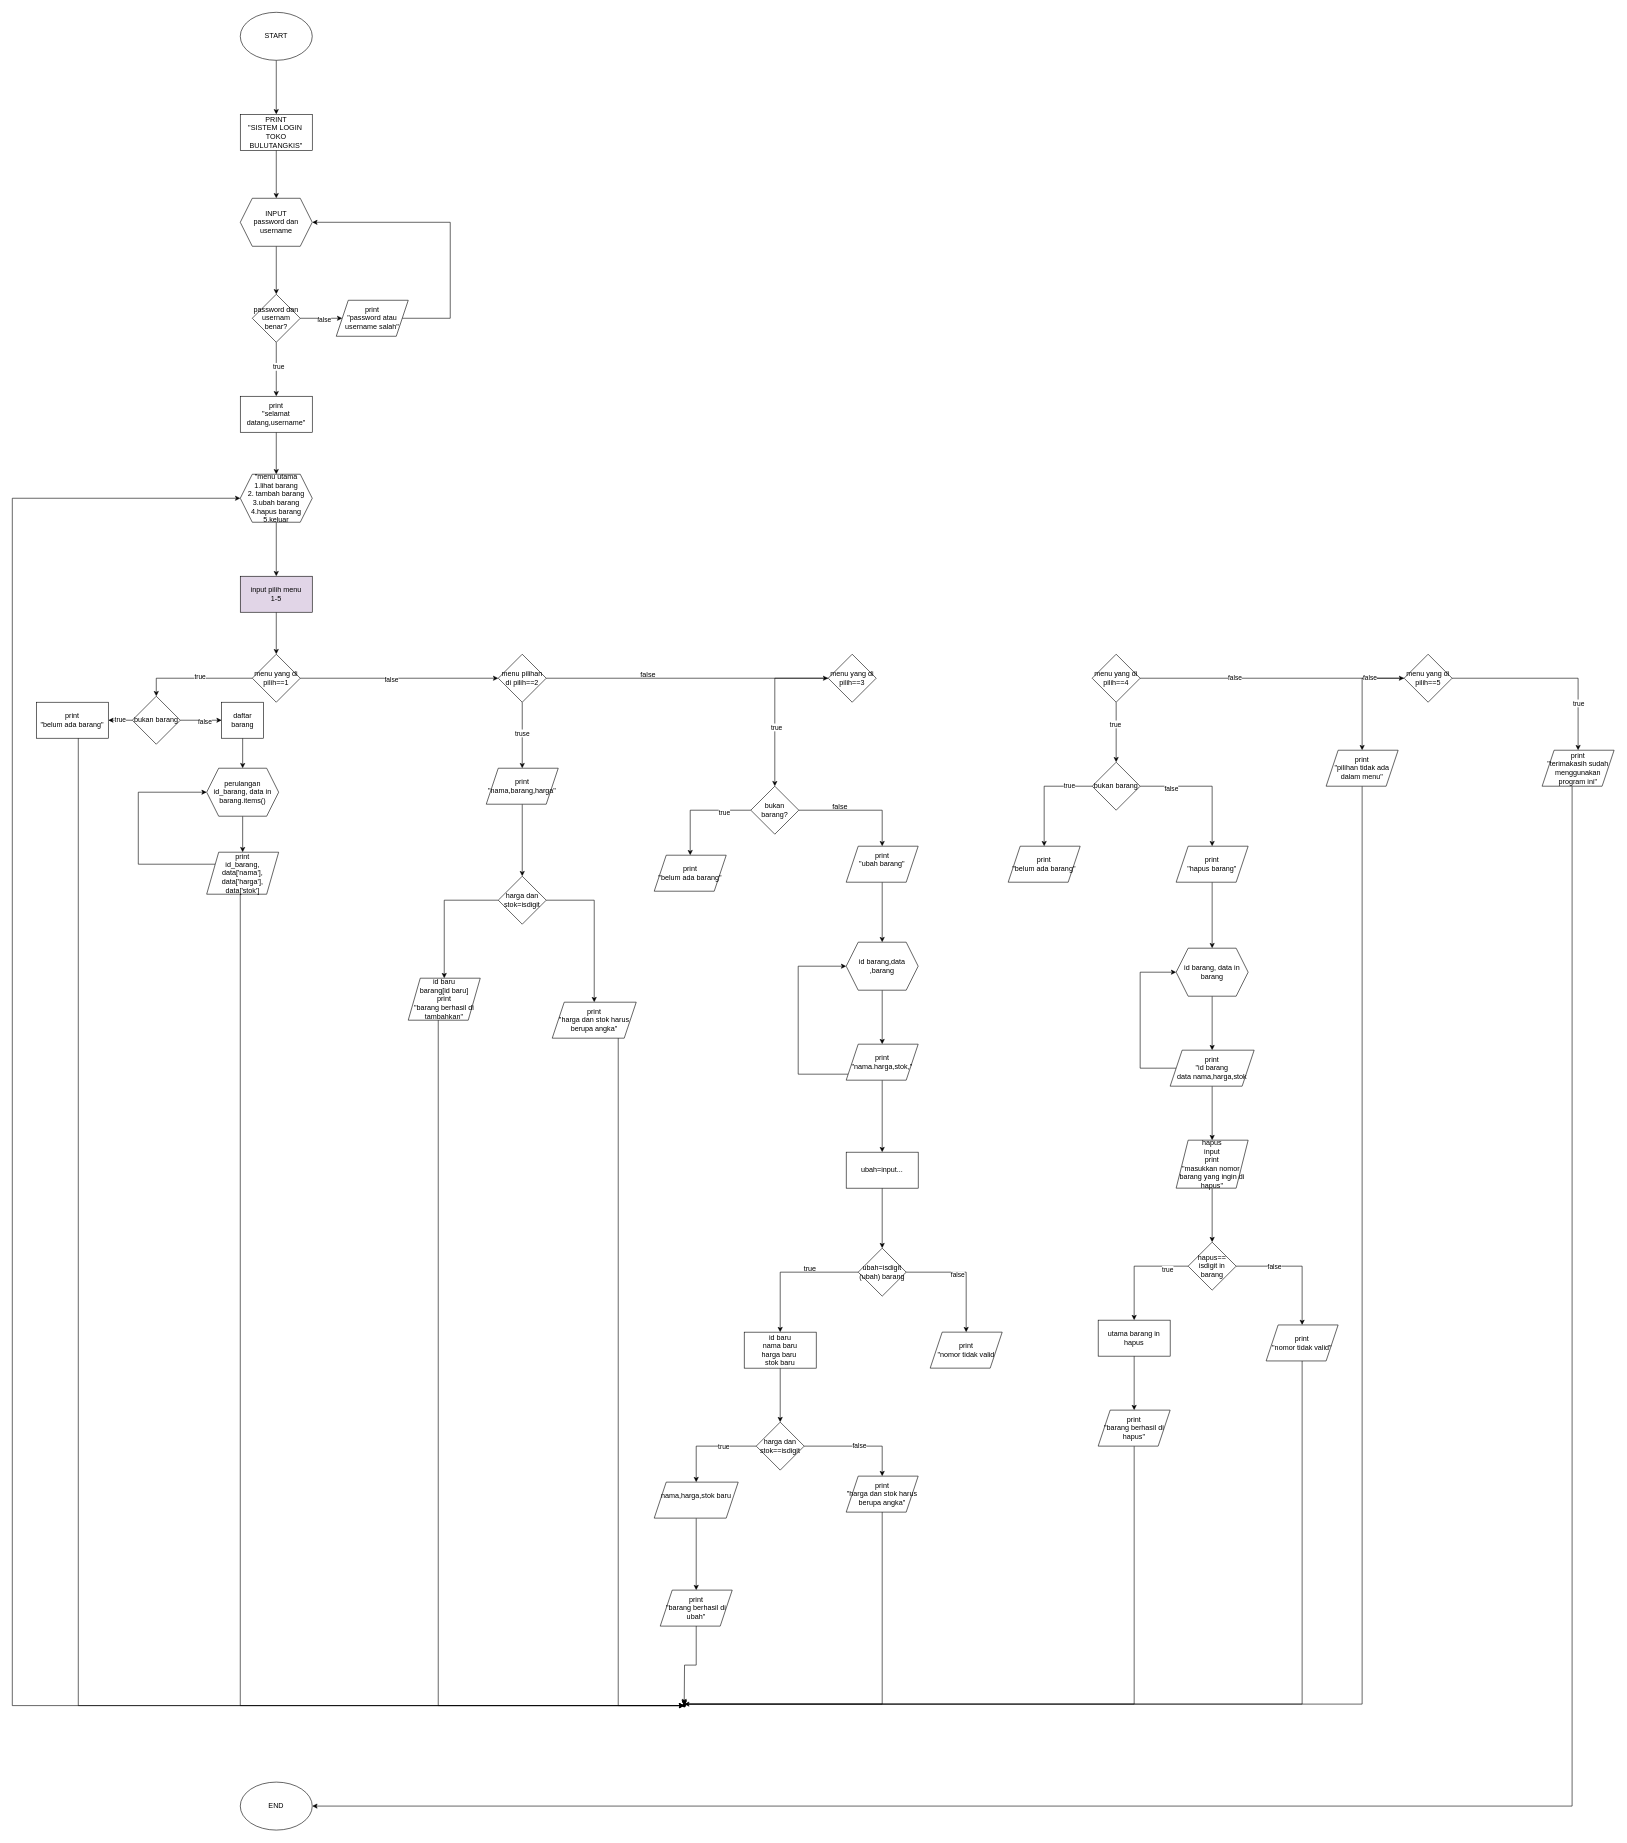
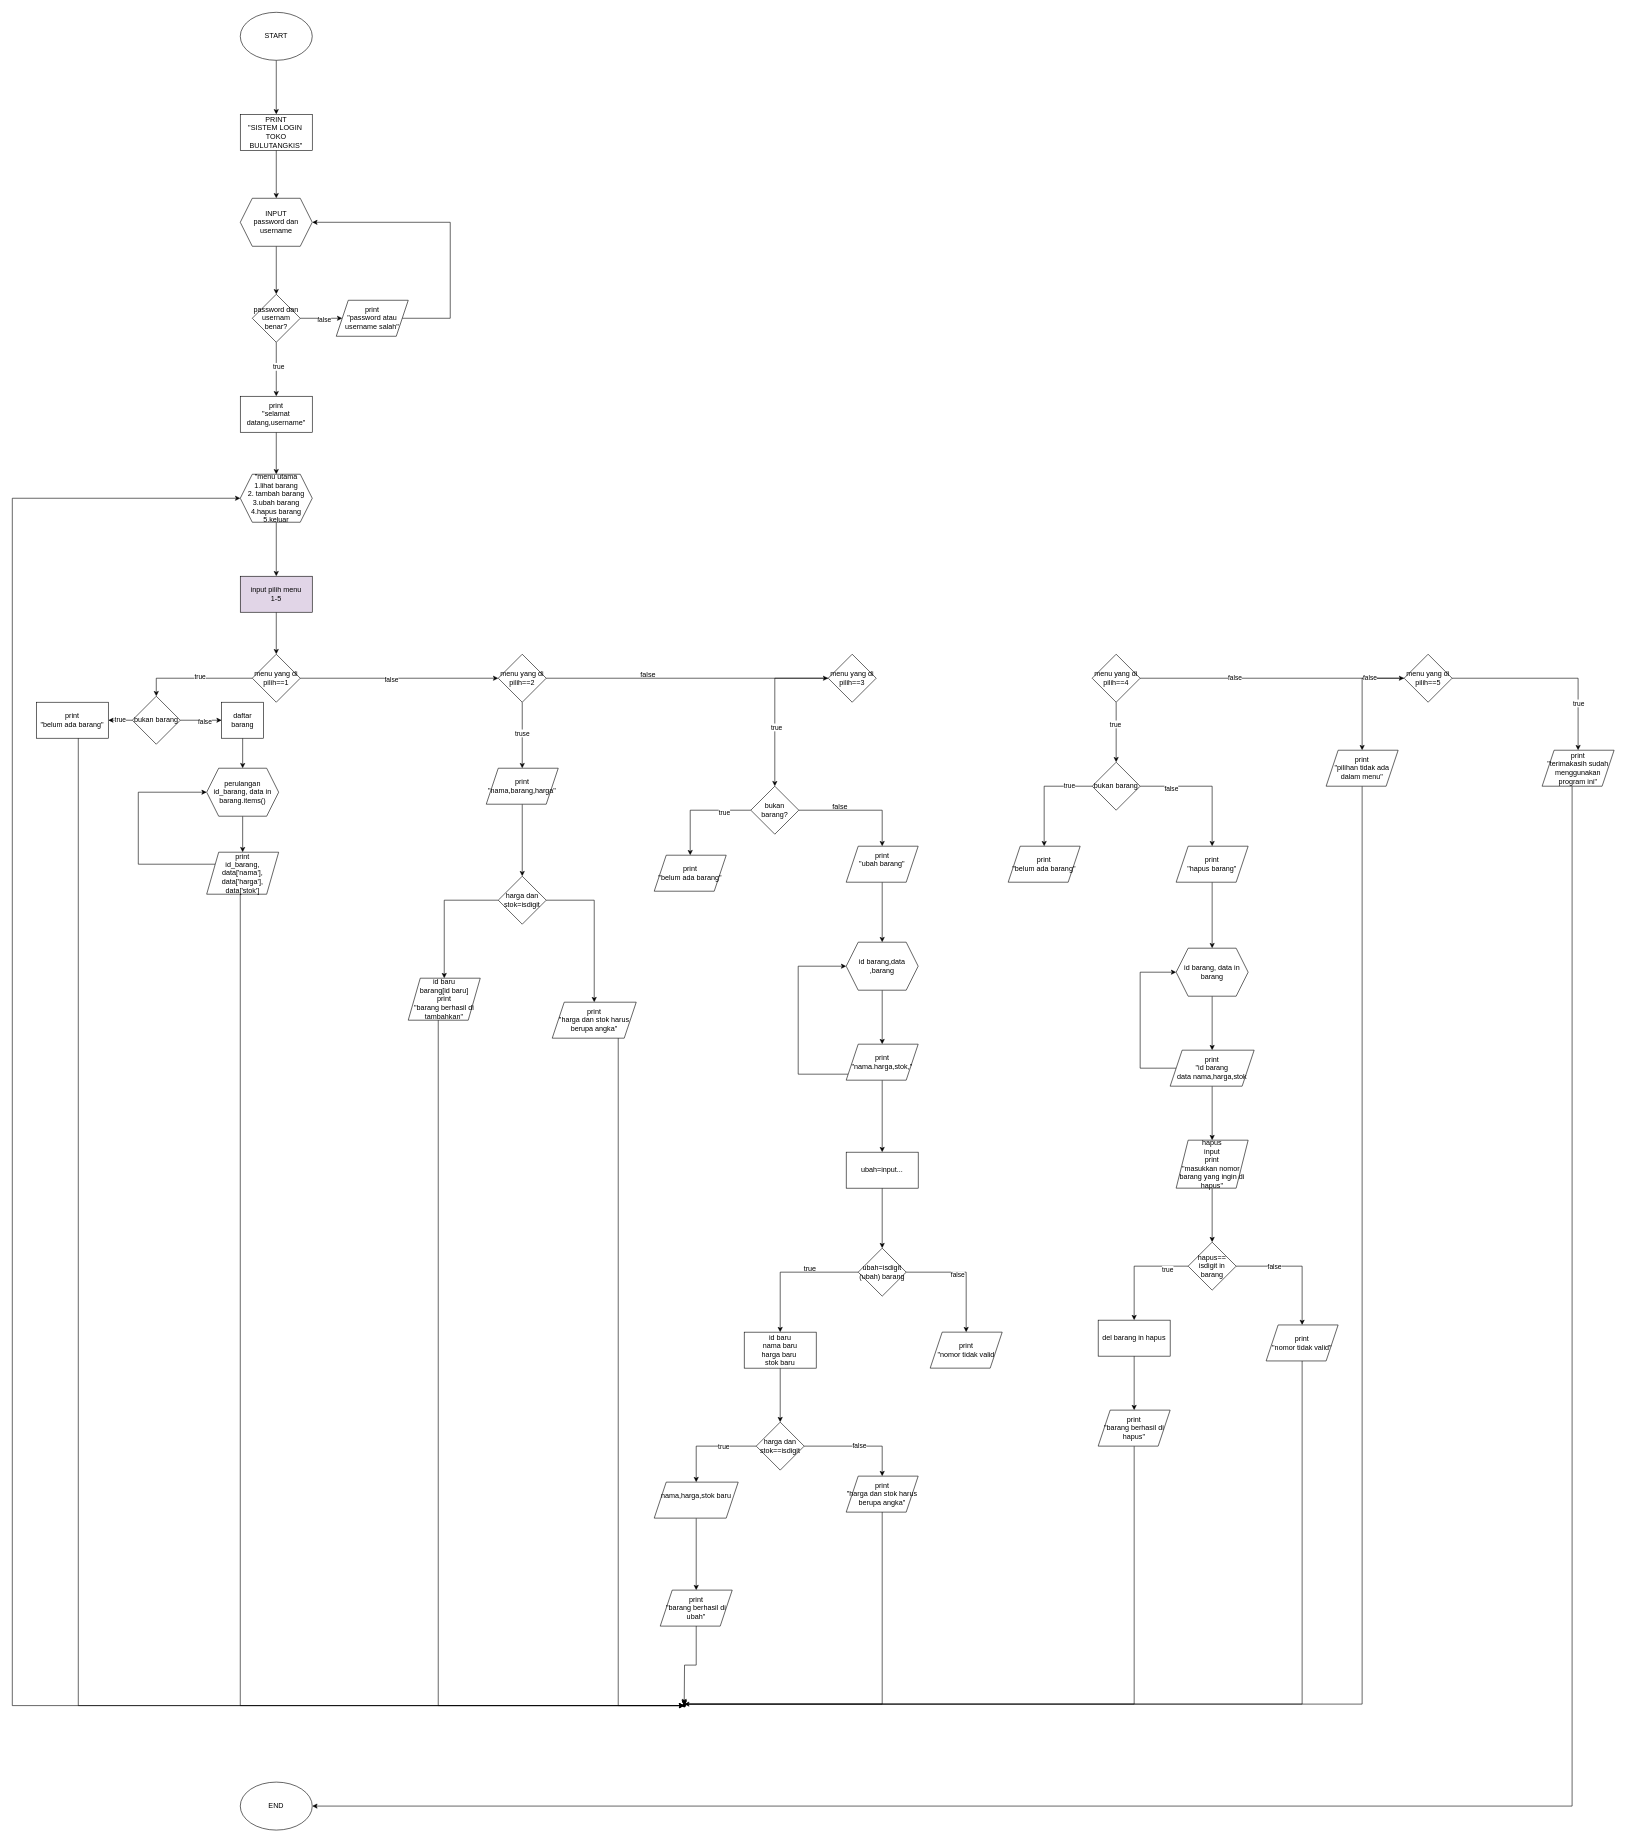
node "menu pilihan di pilih==2": label "menu pilihan di pilih==2" -> "menu yang di pilih==2"
node "utama barang in hapus": label "utama barang in hapus" -> "del barang in hapus"
